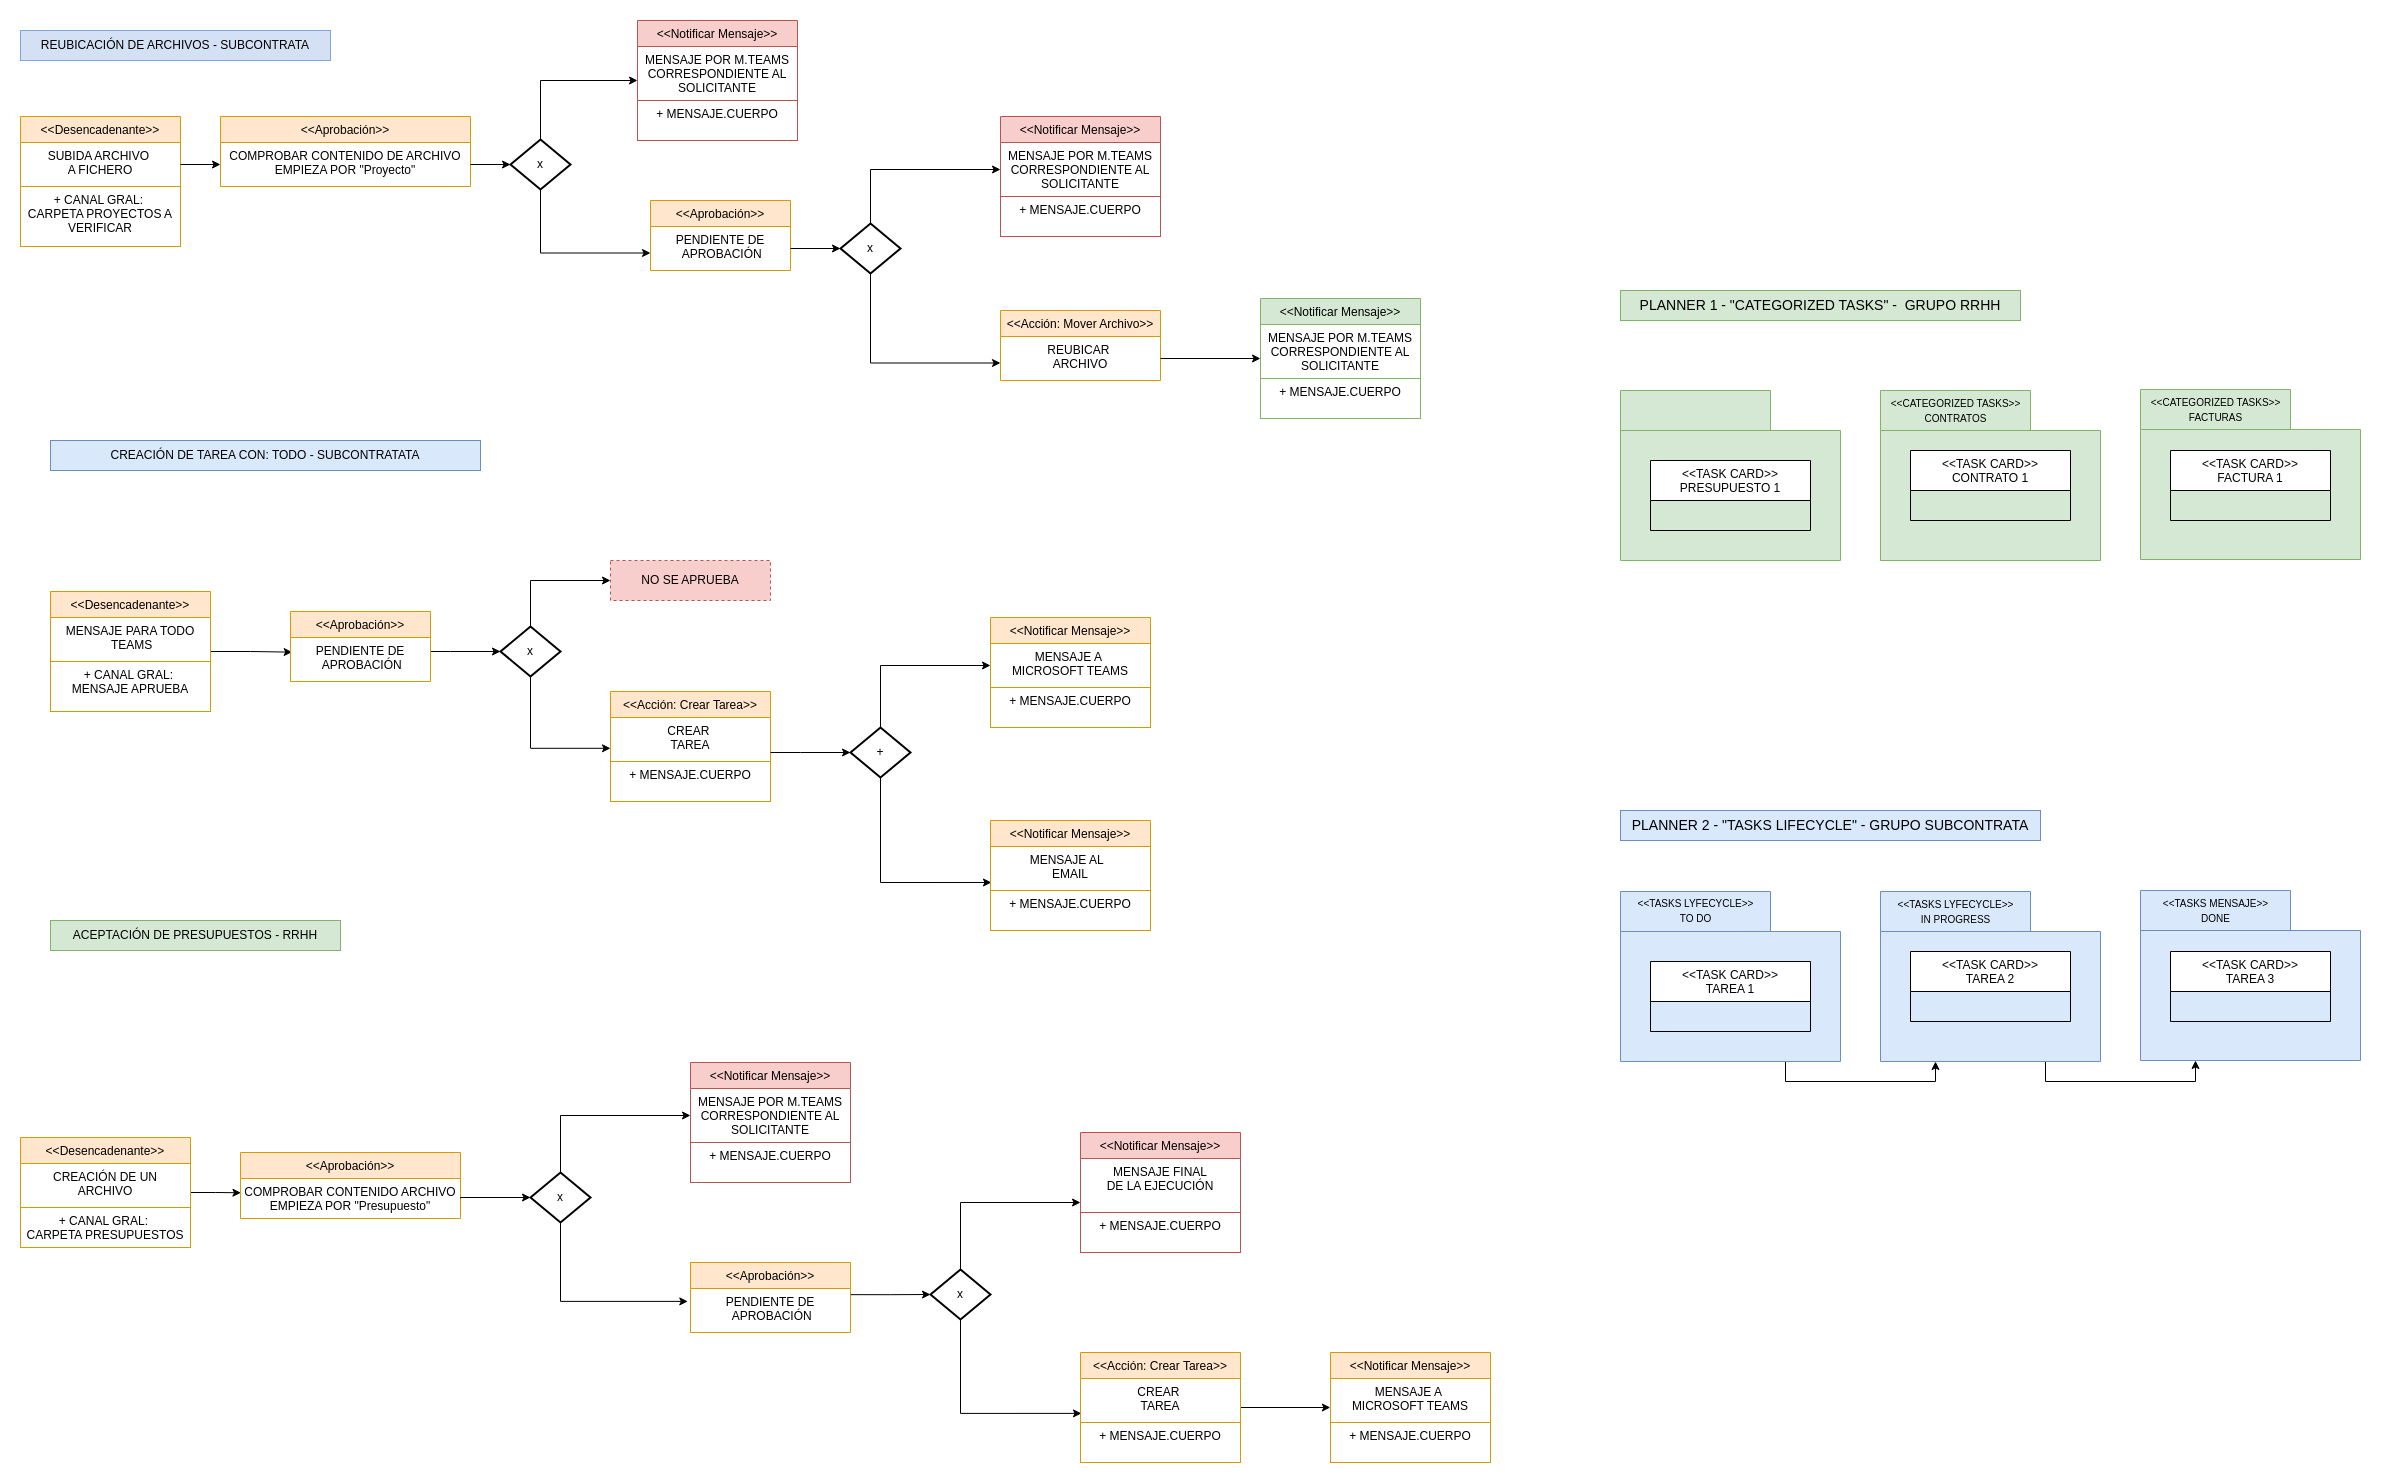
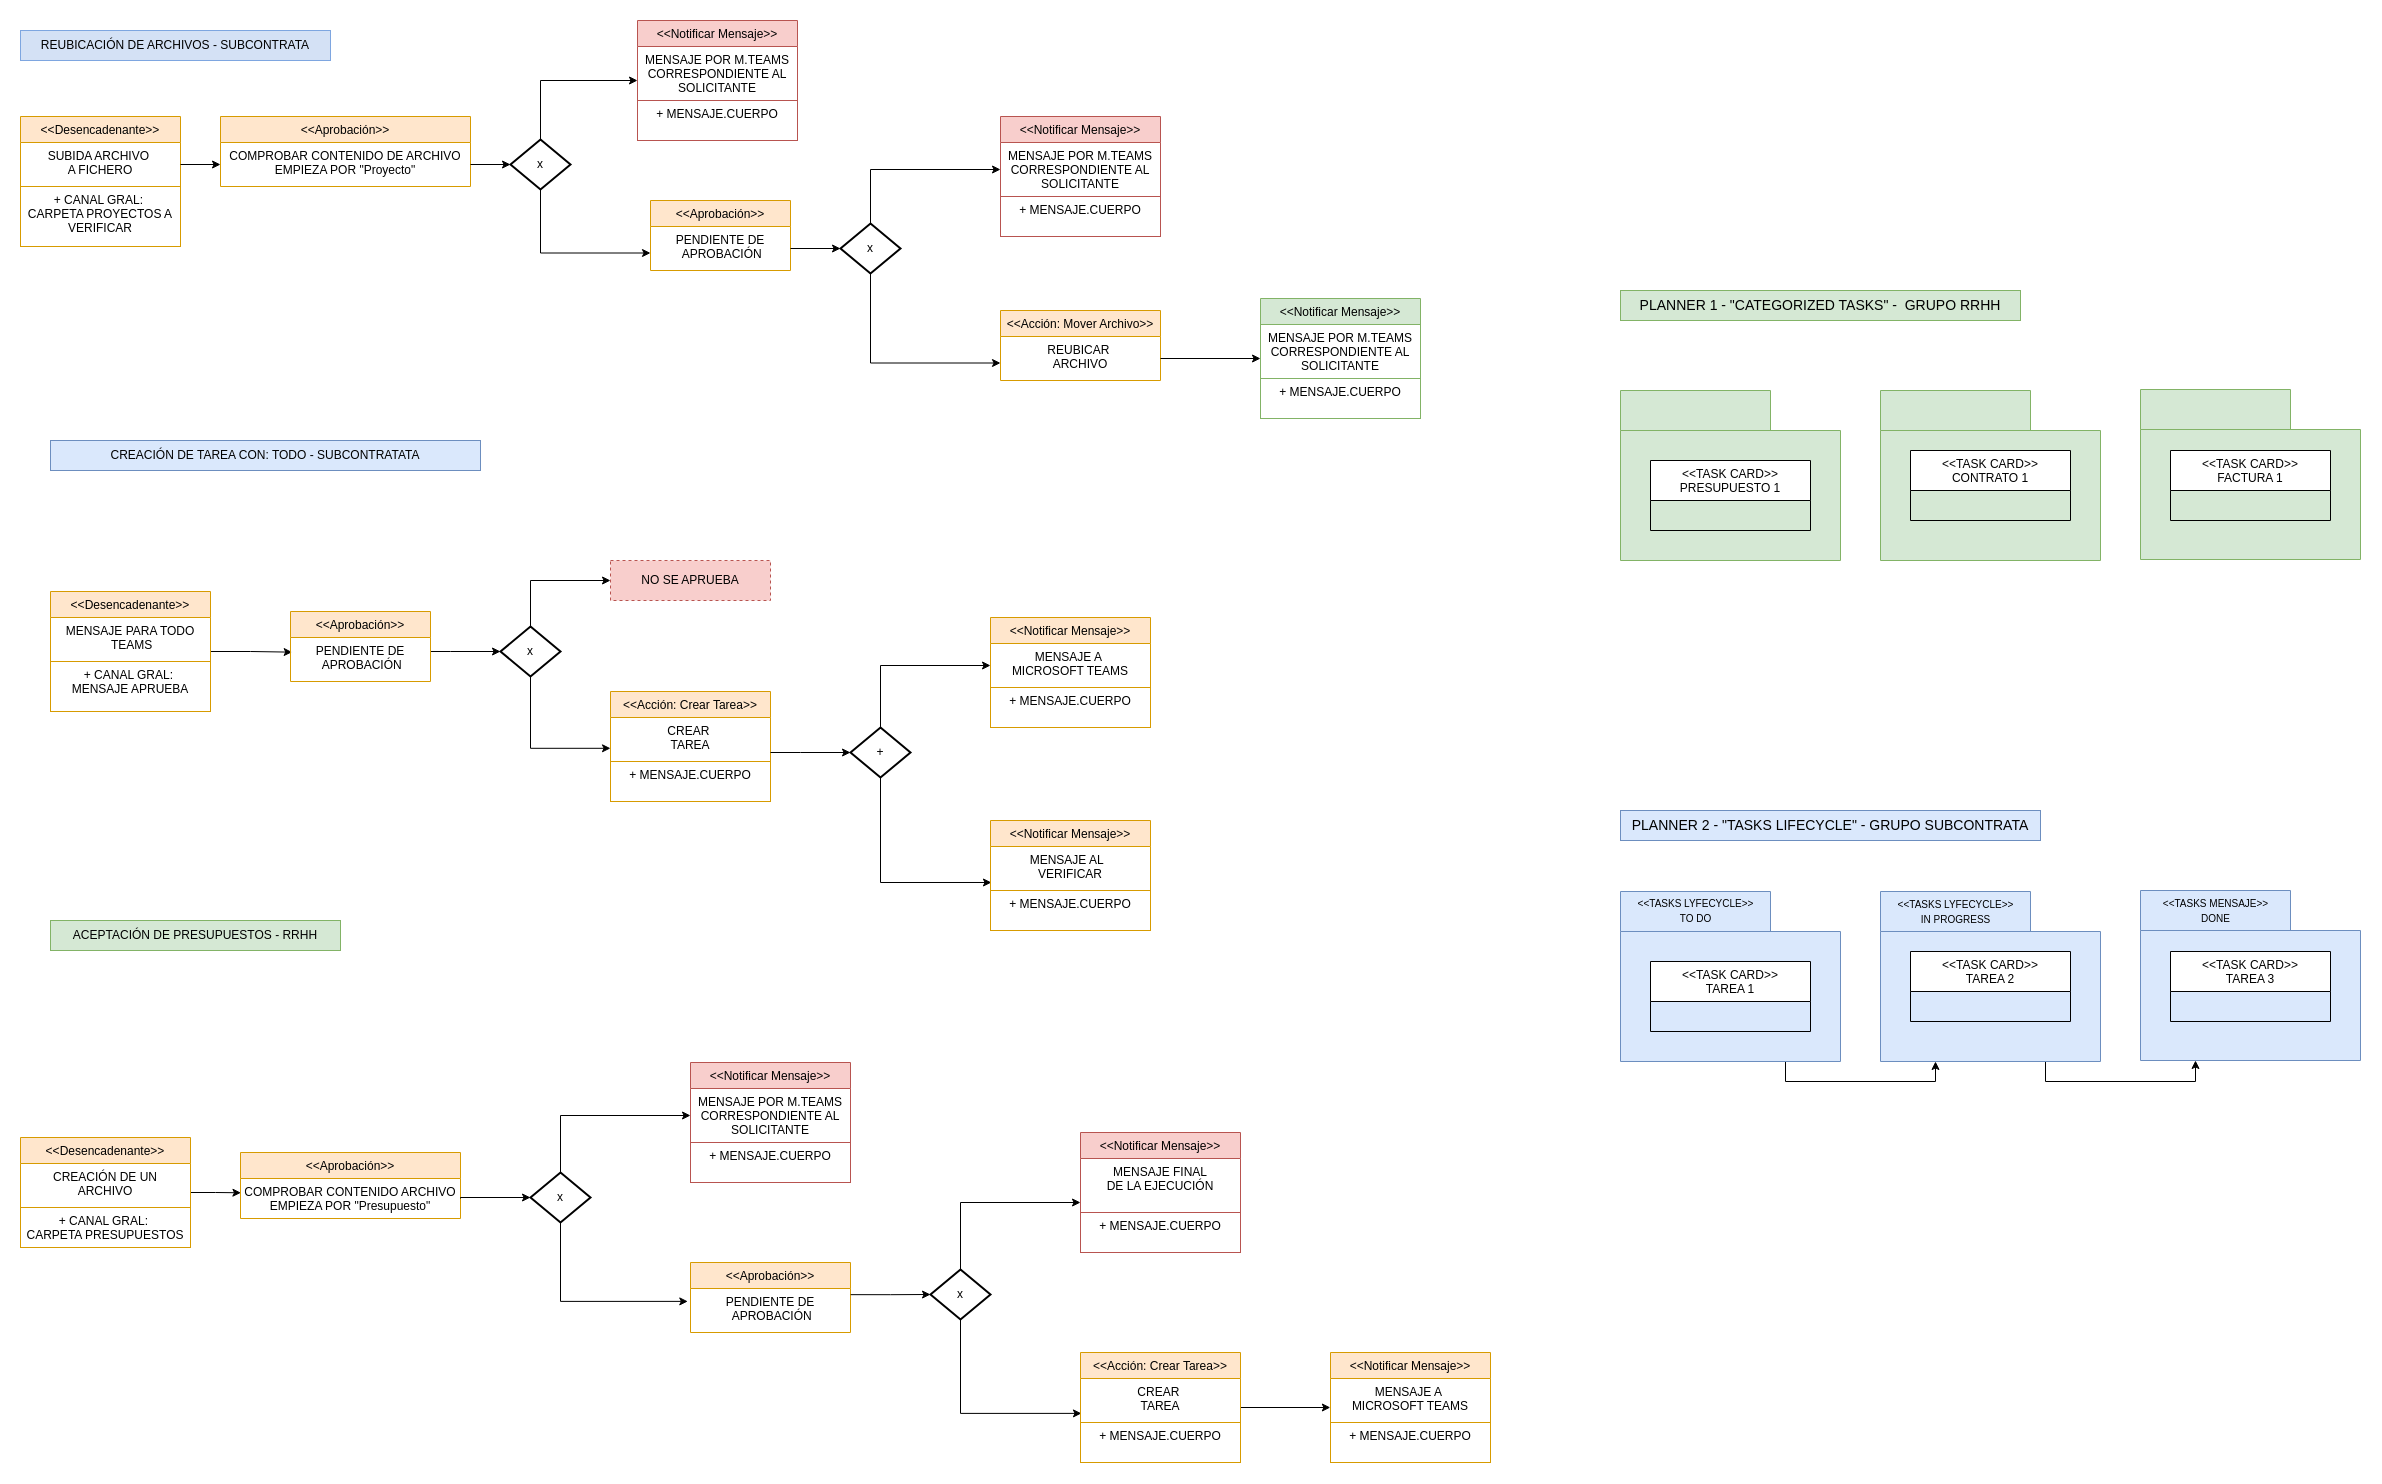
node "<<CATEGORIZED TASKS>> FACTURAS": removed
node "<<CATEGORIZED TASKS>> CONTRATOS": removed
node "MENSAJE AL EMAIL": label "MENSAJE AL EMAIL" -> "MENSAJE AL VERIFICAR"
